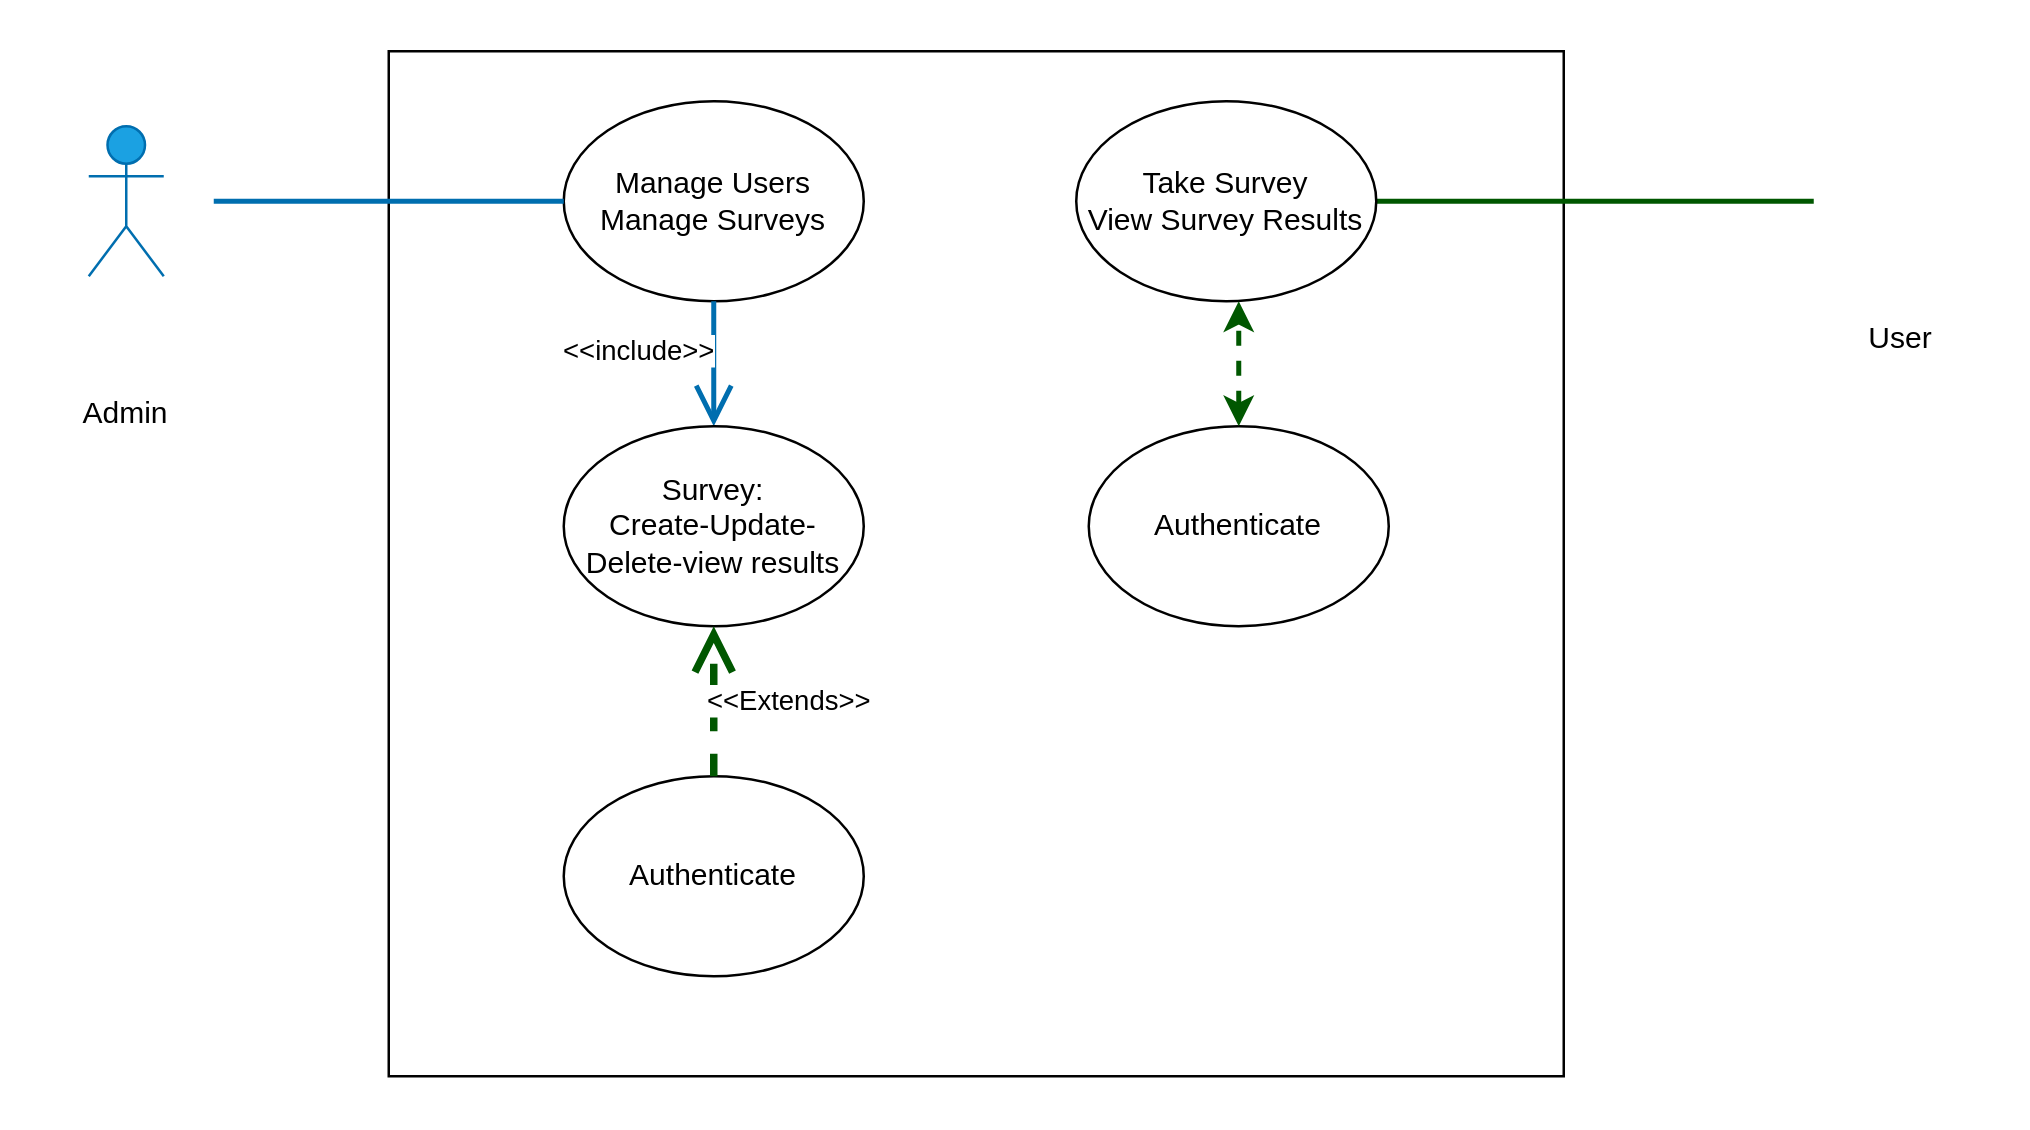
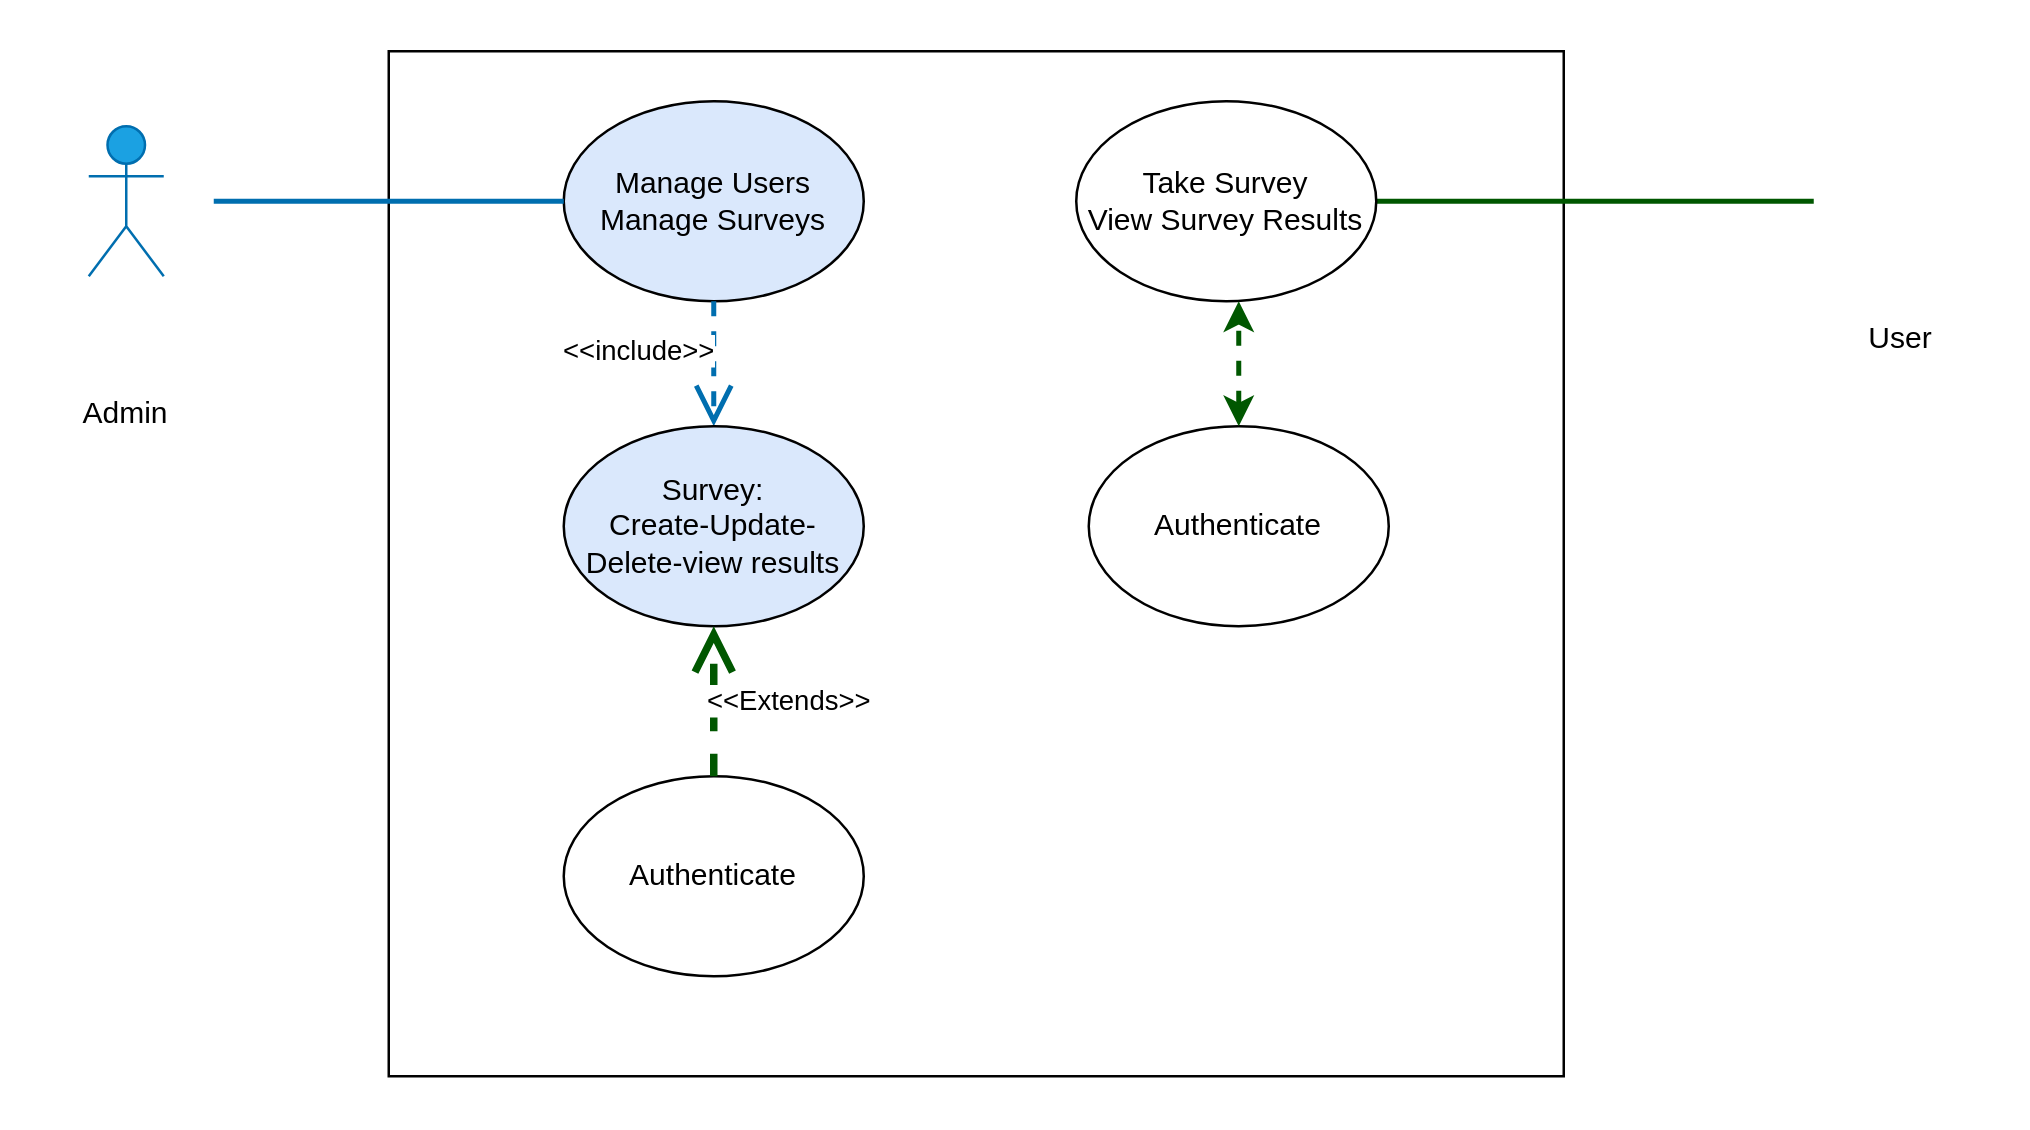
node "Manage Users Manage Surveys": fillcolor #ffffff -> #dae8fc
edge "Manage Users Manage Surveys" -> "Survey: Create-Update-Delete-view results": style solid -> dashed
node "Survey: Create-Update-Delete-view results": fillcolor #ffffff -> #dae8fc
